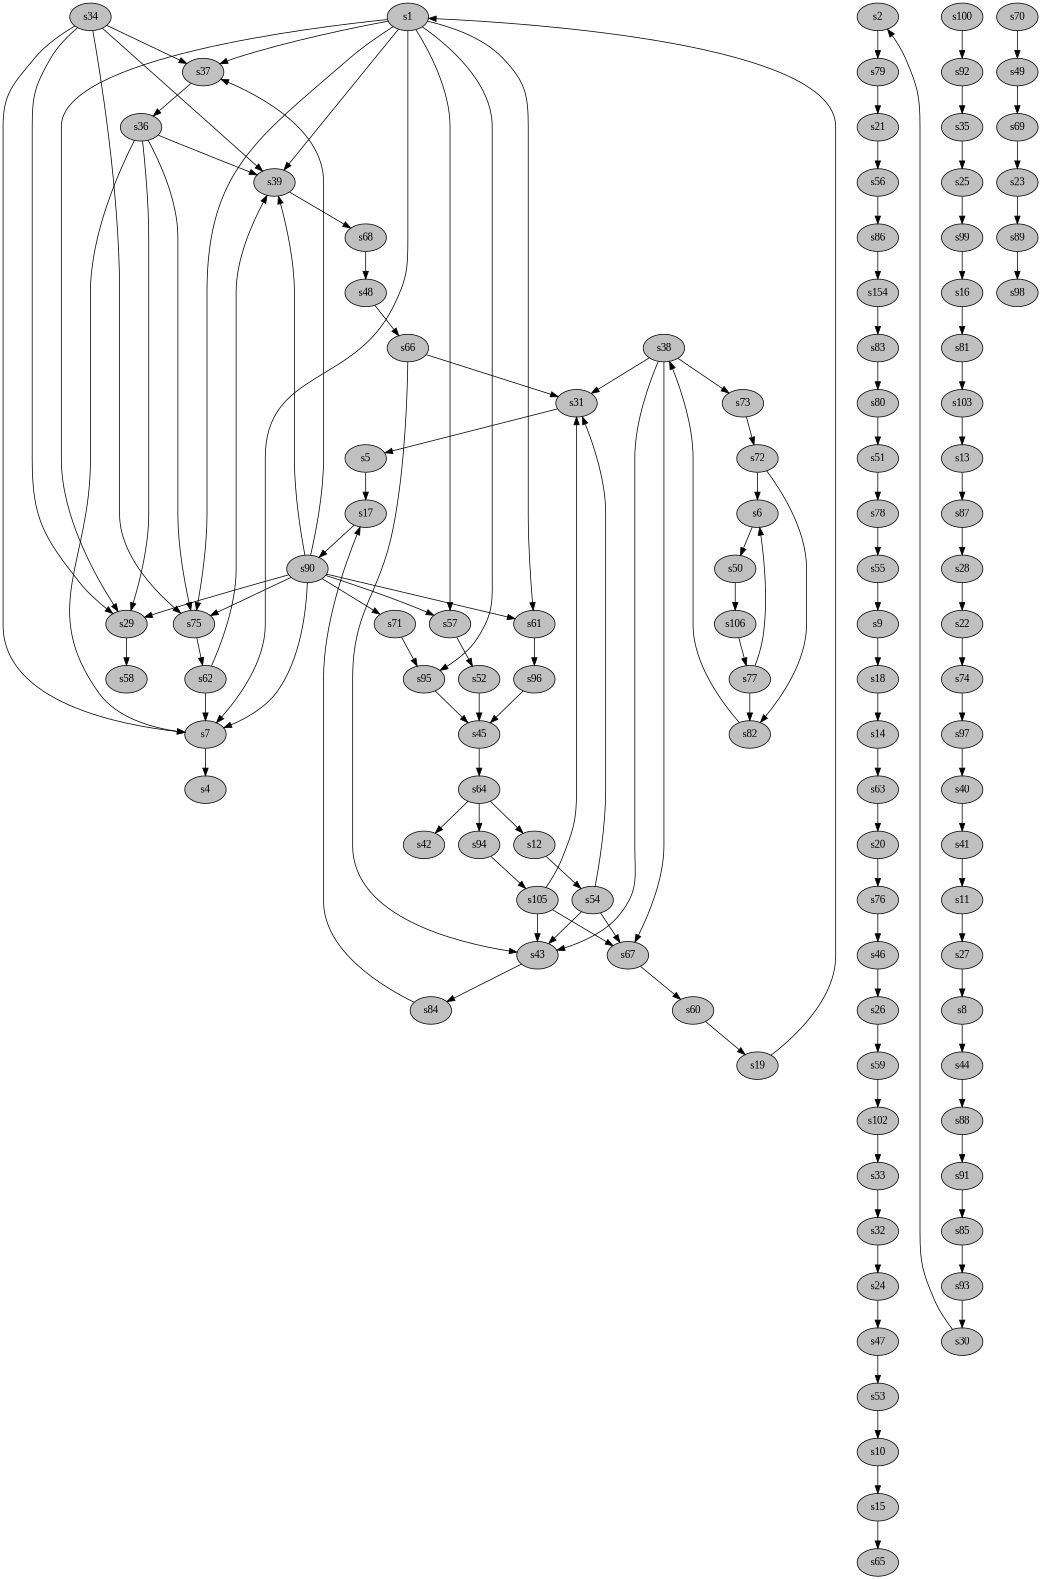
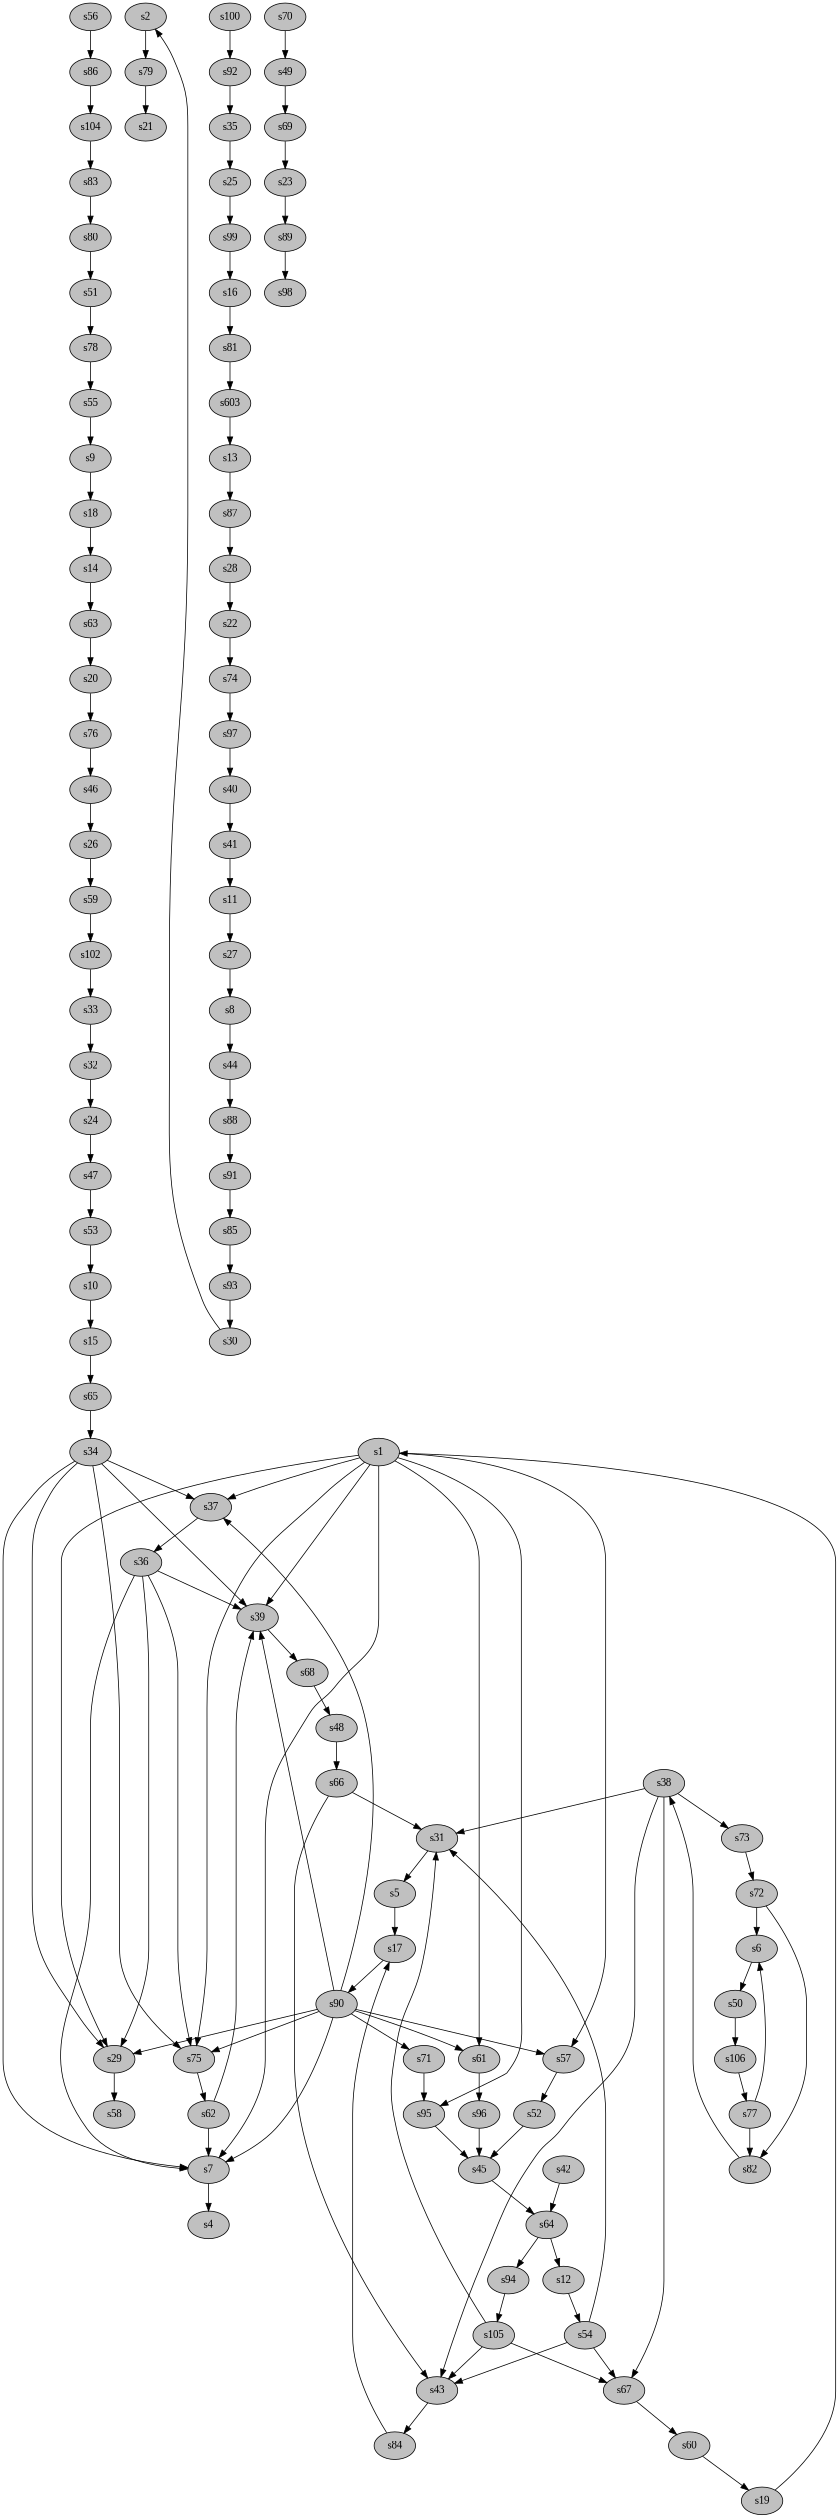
edge "s21" -> "s56": removed
node "s154": label "s154" -> "s104"
node "s103": label "s103" -> "s603"
edge "s64" -> "s42": reversed
edge "s65" -> "s34": added
